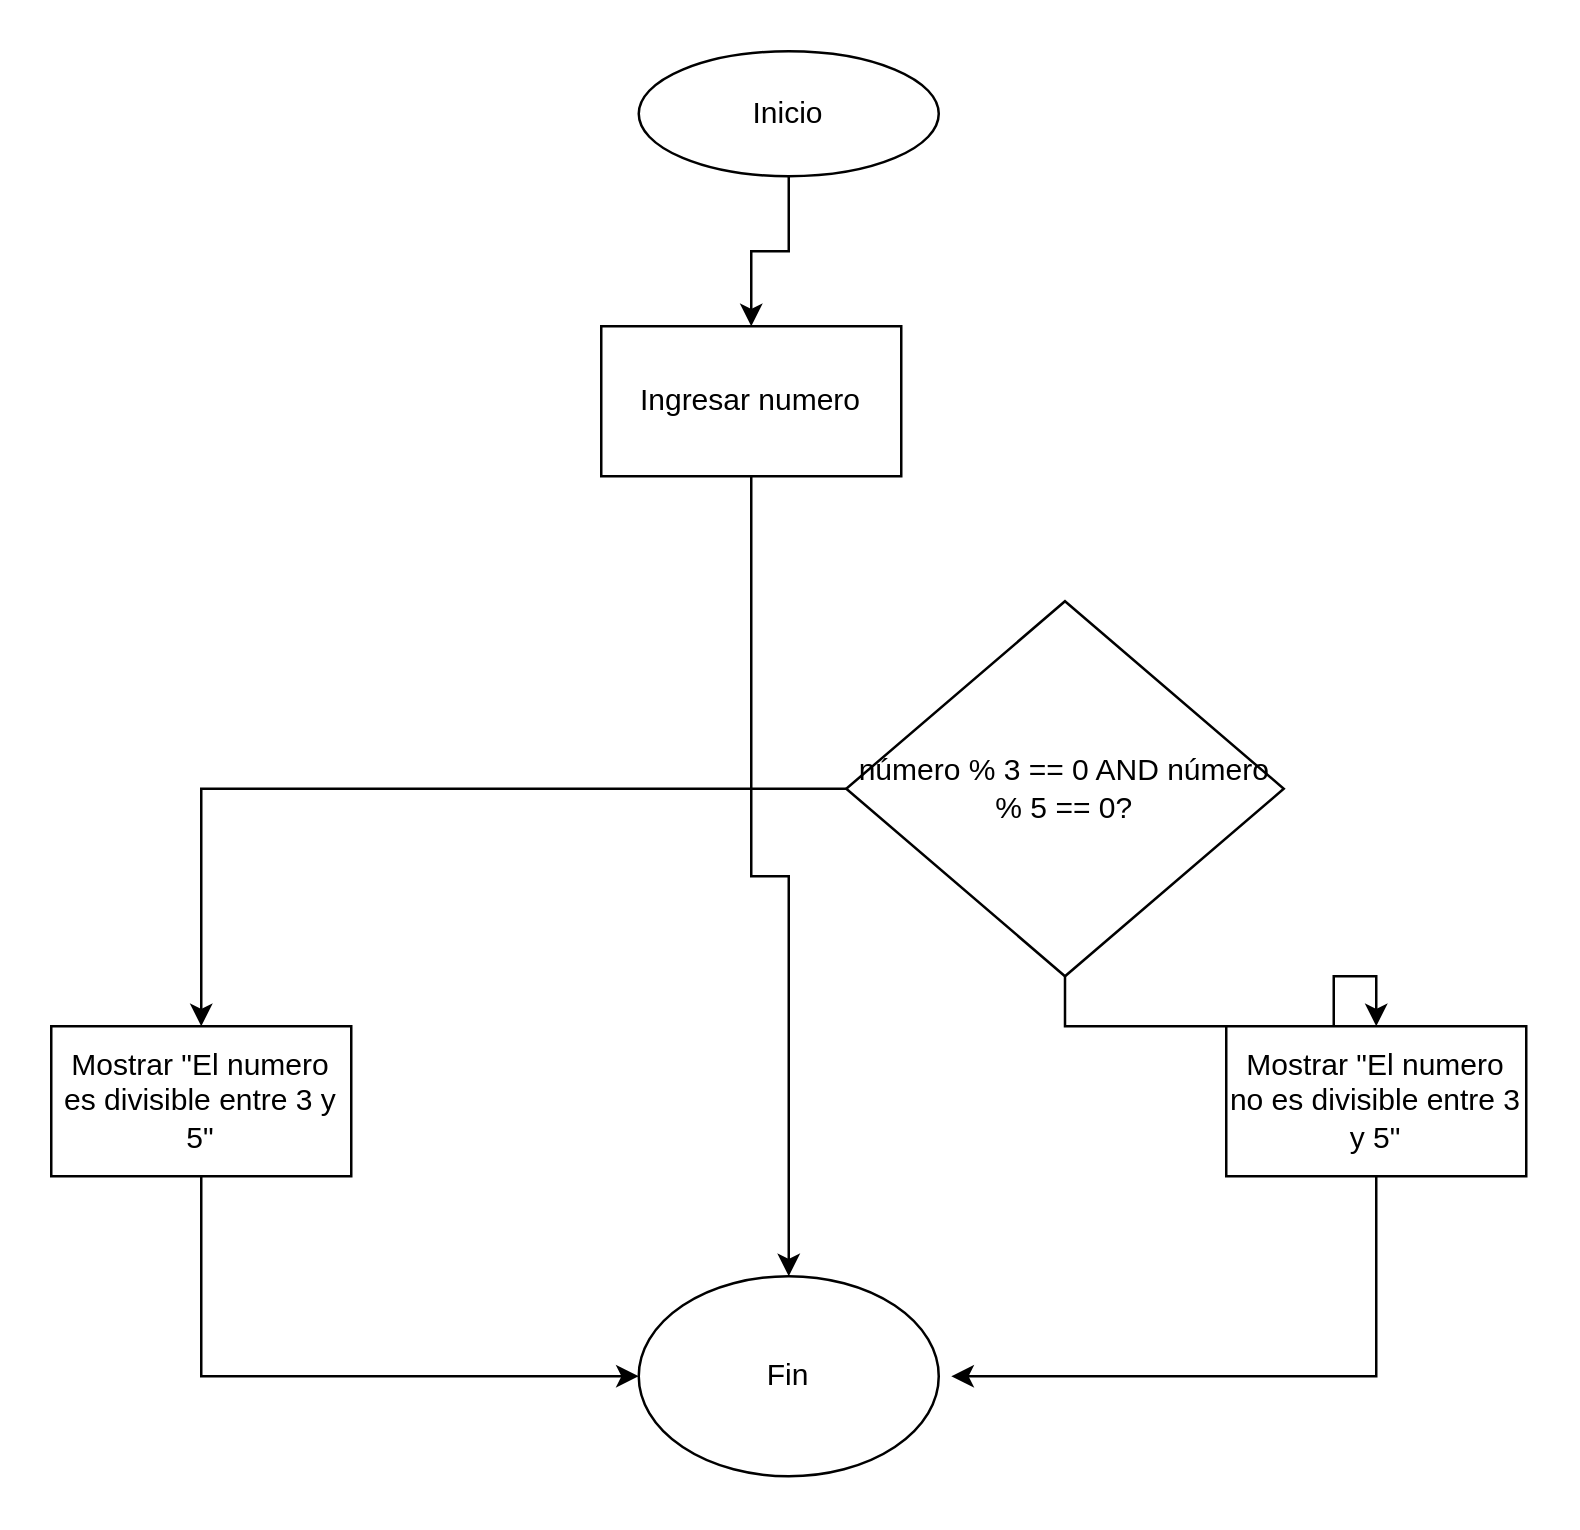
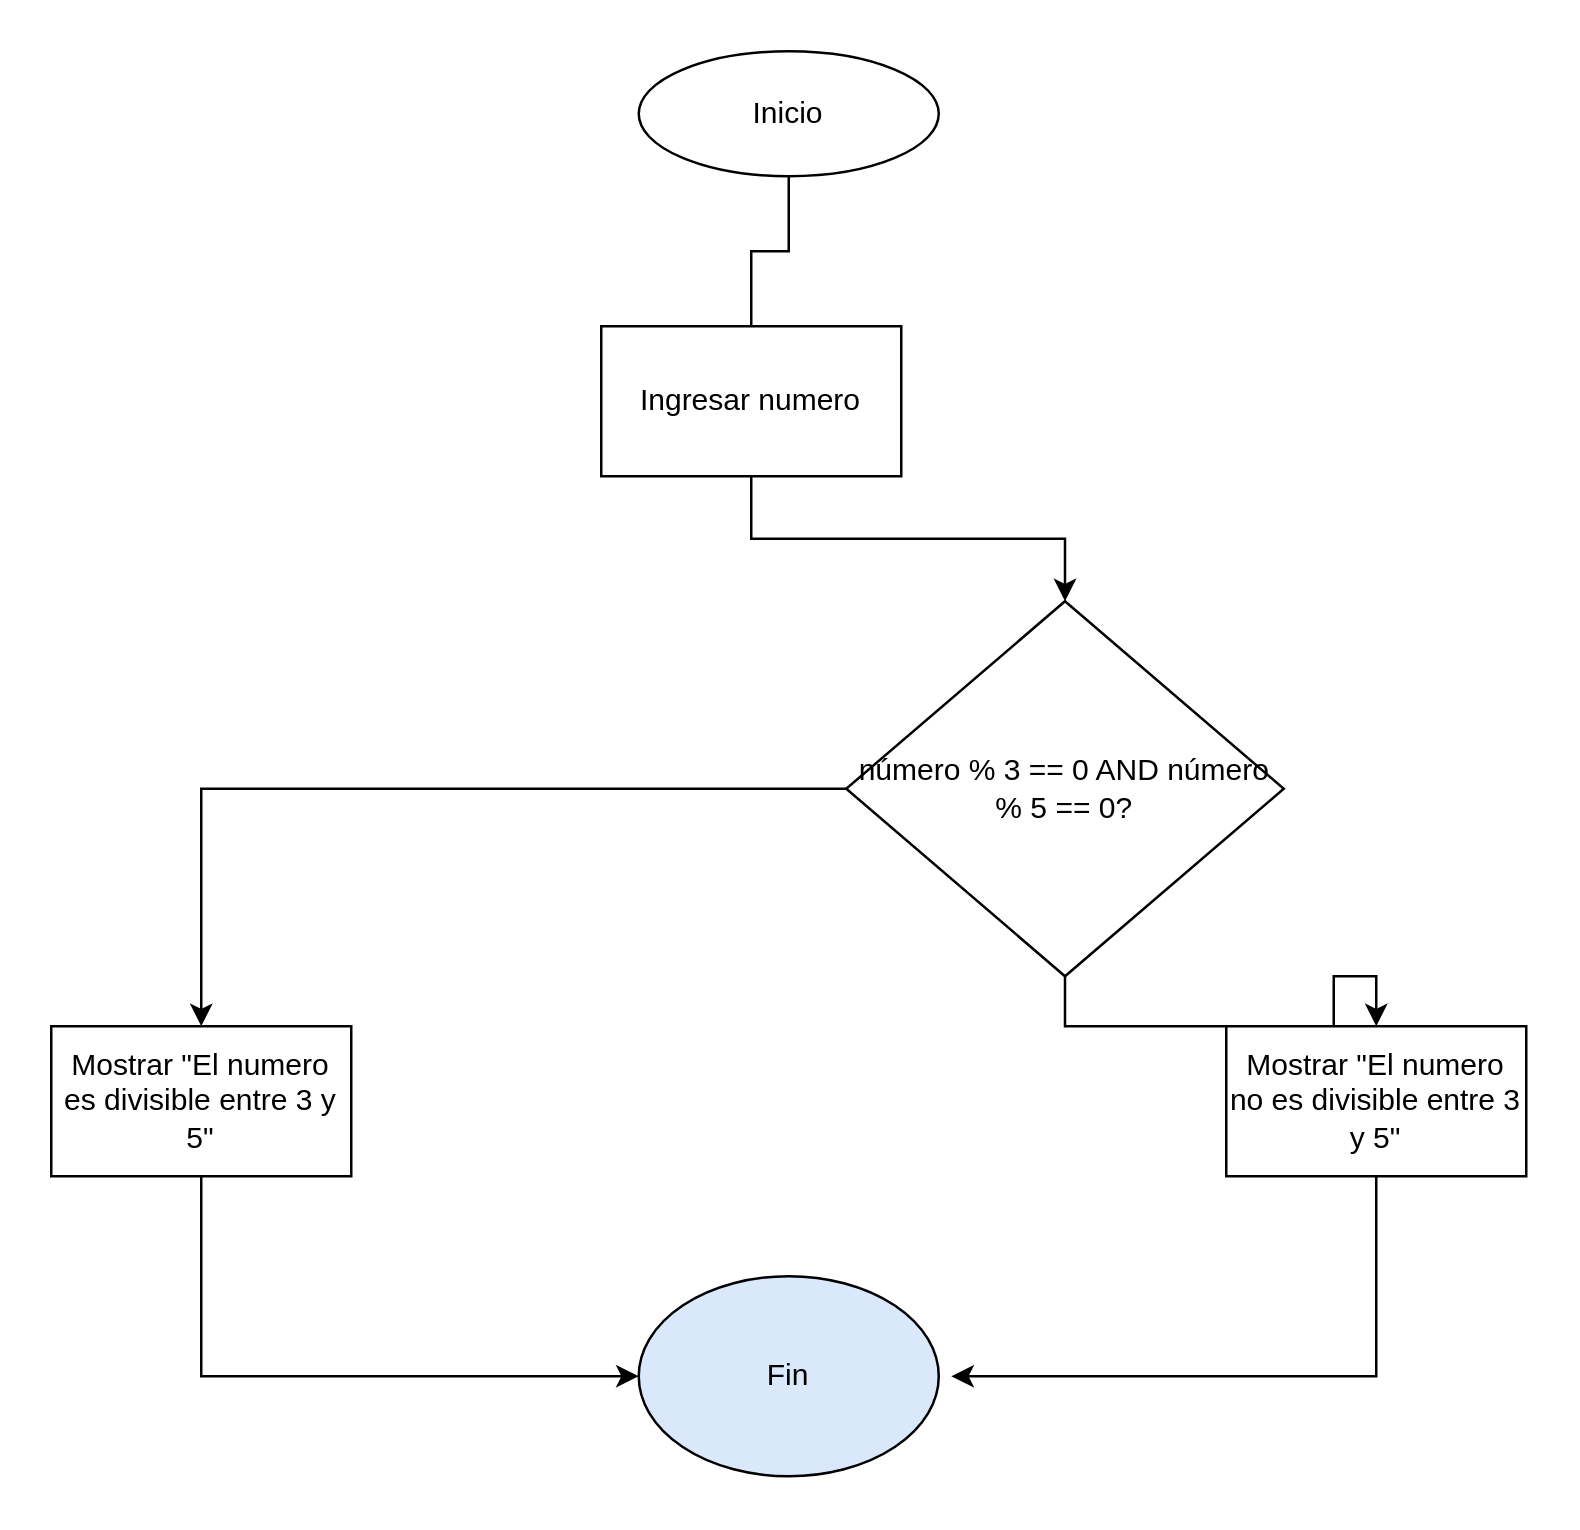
edge "Inicio" -> "Ingresar numero": arrowhead classic -> none
edge "Ingresar numero" -> "Fin": now "Ingresar numero" -> "número % 3 == 0 AND número % 5 == 0?"
node "Fin": fillcolor #ffffff -> #dae8fc
